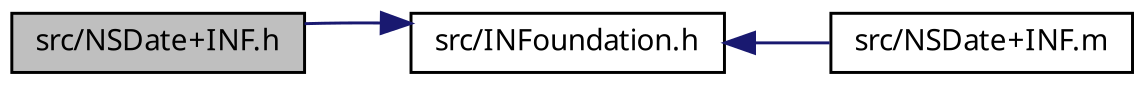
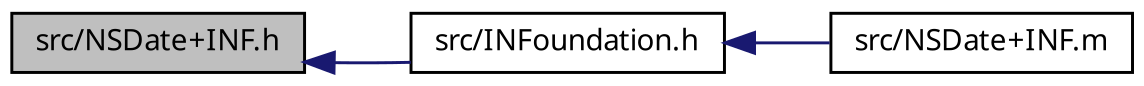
edge "src/NSDate+INF.h" -> "src/INFoundation.h": reversed
